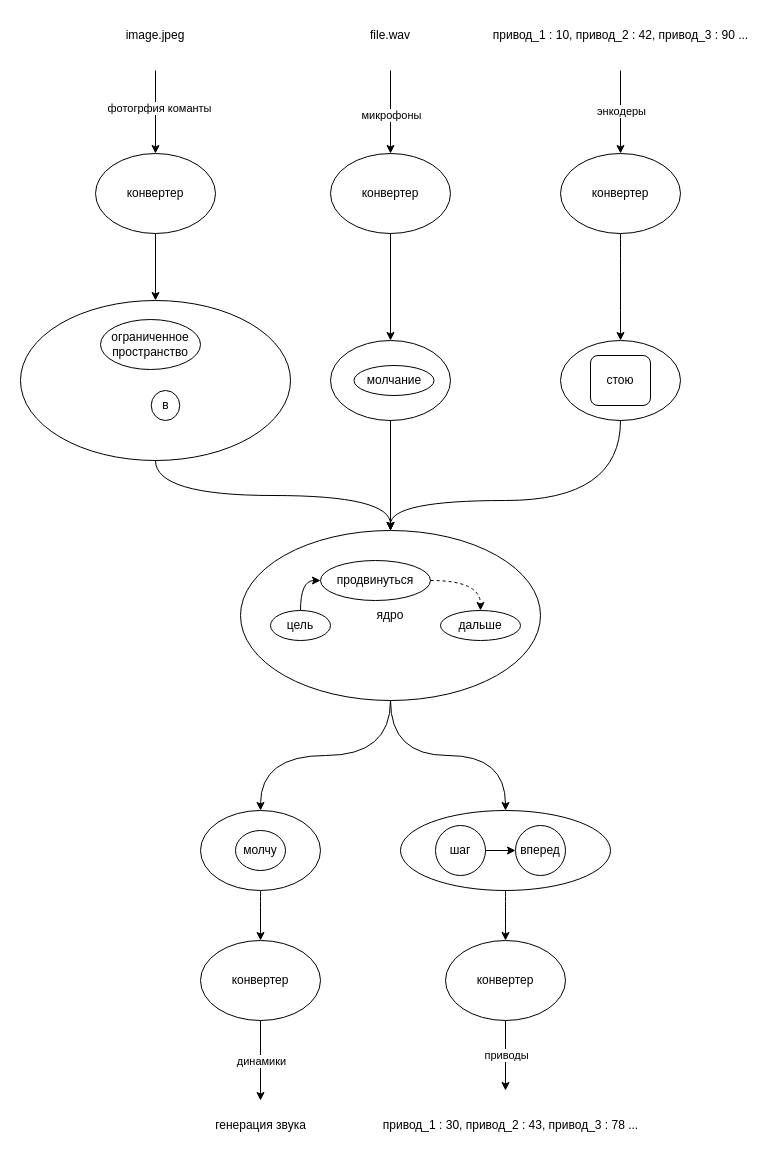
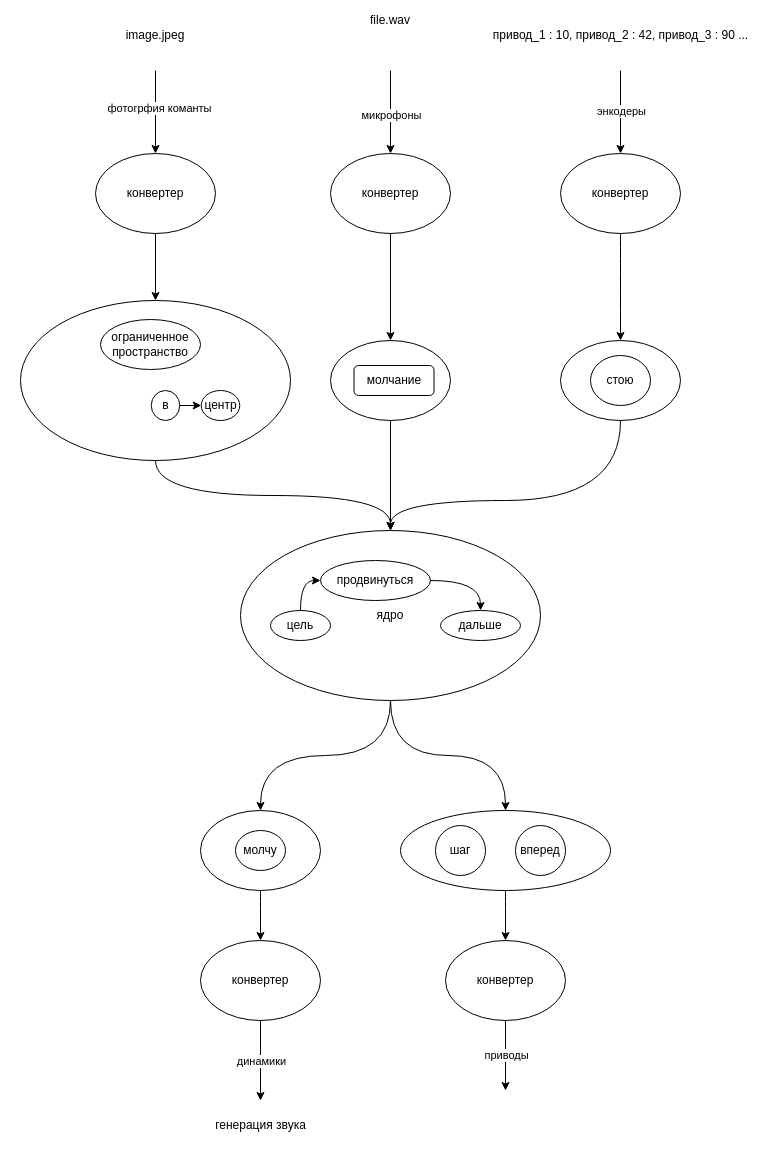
node "file.wav": moved (391, 36) -> (391, 21)
node "молчание": shape ellipse -> rounded rectangle
node "стою": shape rounded rectangle -> ellipse
edge "в" -> "центр": added
node "центр": added
edge "продвинуться" -> "дальше": style dashed -> solid
edge "шаг" -> "вперед": removed
node "привод_1 : 30, привод_2 : 43, привод_3 : 78 ...": removed
